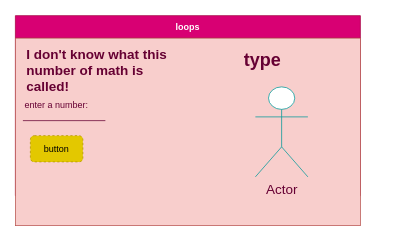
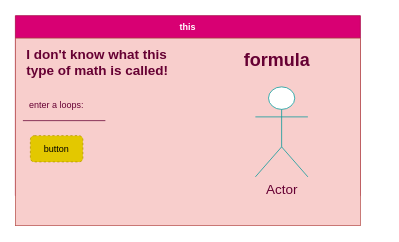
node "loops": label "loops" -> "this"
node "type": label "type" -> "formula"
node "I don't know what this number of math is called!": label "I don't know what this number of math is called!" -> "I don't know what this type of math is called!"
node "enter a number:": label "enter a number:" -> "enter a loops:"
